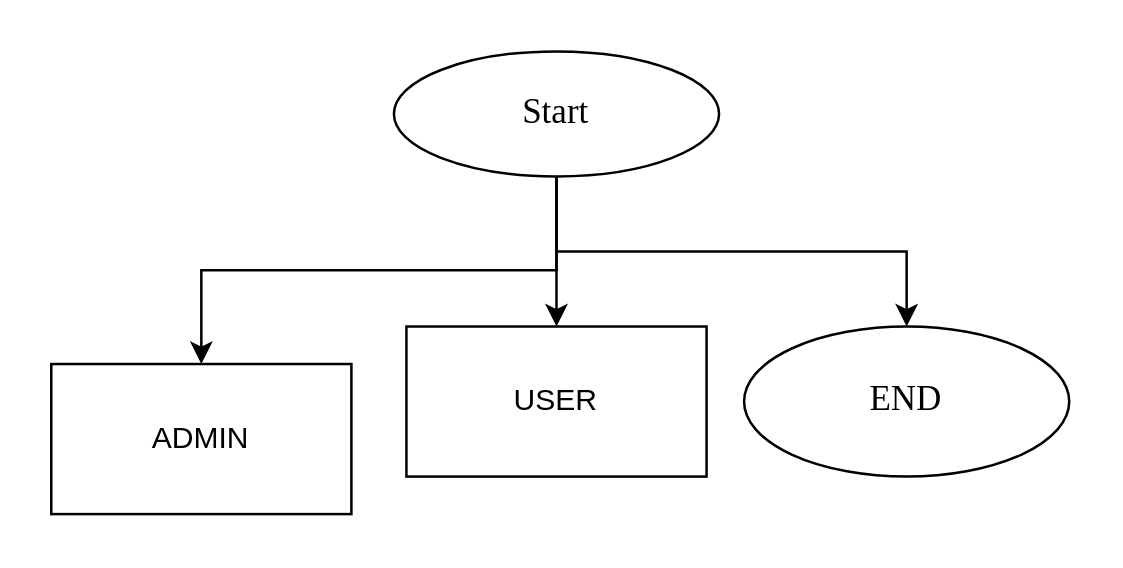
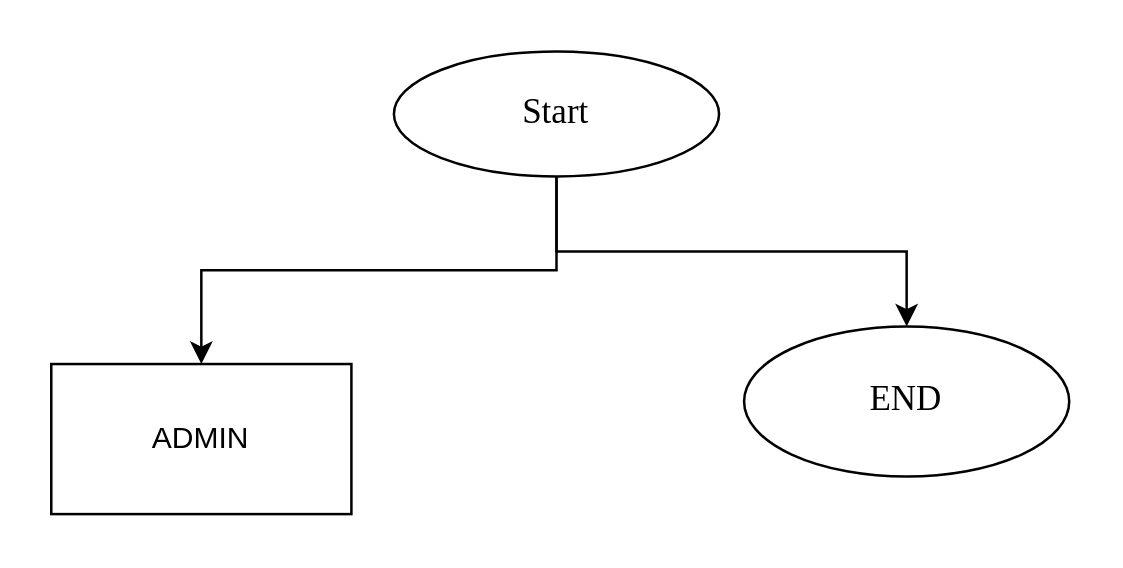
edge "Start" -> "USER": removed
node "USER": removed
